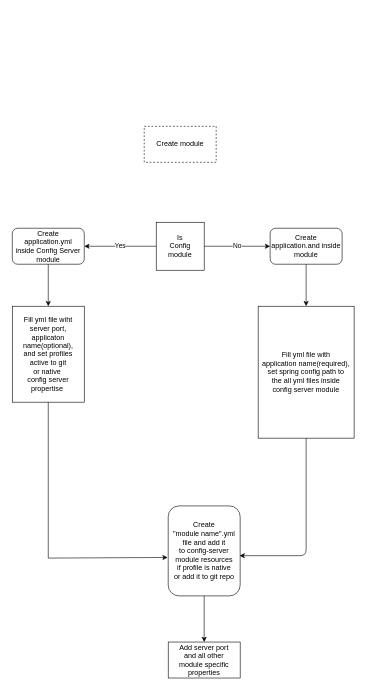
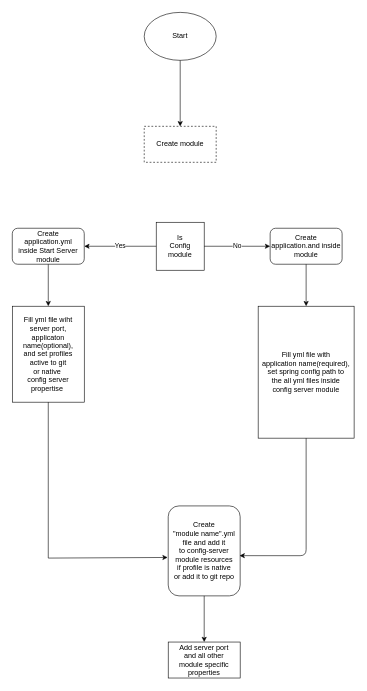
node "Start": added
edge "Start" -> "Create module": added
node "Create application.yml inside Config Server module": label "Create application.yml inside Config Server module" -> "Create application.yml inside Start Server module"
